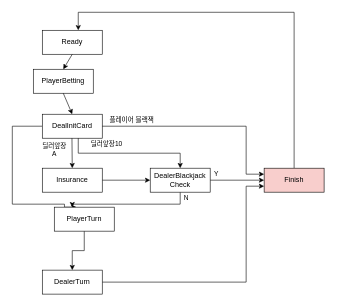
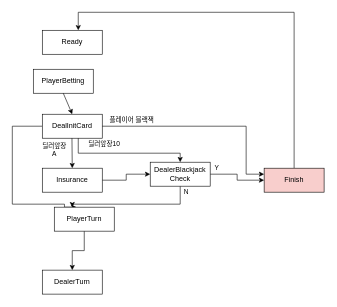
edge "Ready" -> "PlayerBetting": removed
node "DealerBlackjack Check": moved (180, 180) -> (180, 174)
edge "DealerTurn" -> "Finish": removed
